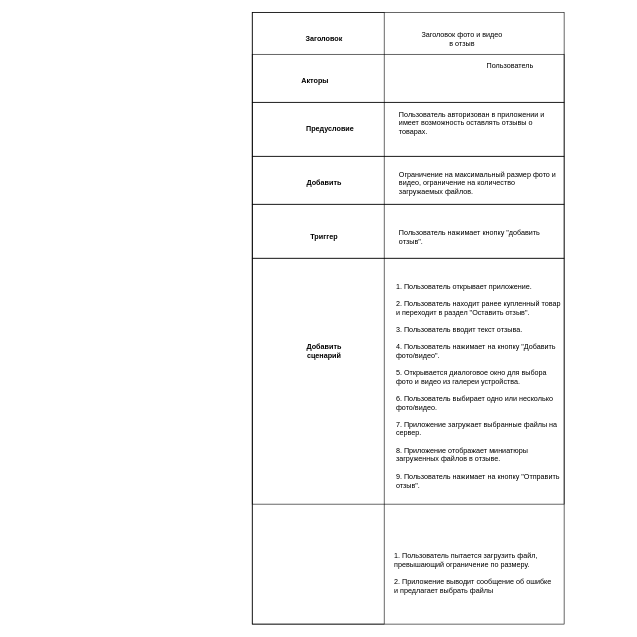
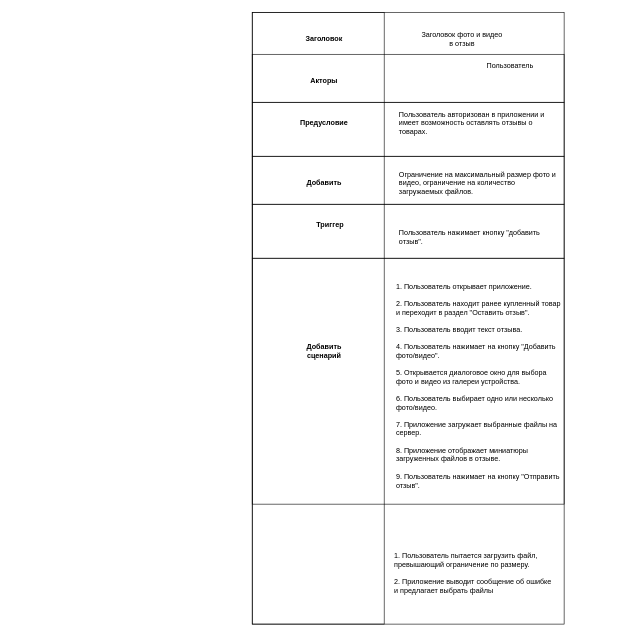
node "Акторы": moved (315, 81) -> (324, 81)
node "Предусловие": moved (330, 129) -> (324, 123)
node "Триггер": moved (324, 237) -> (330, 225)
